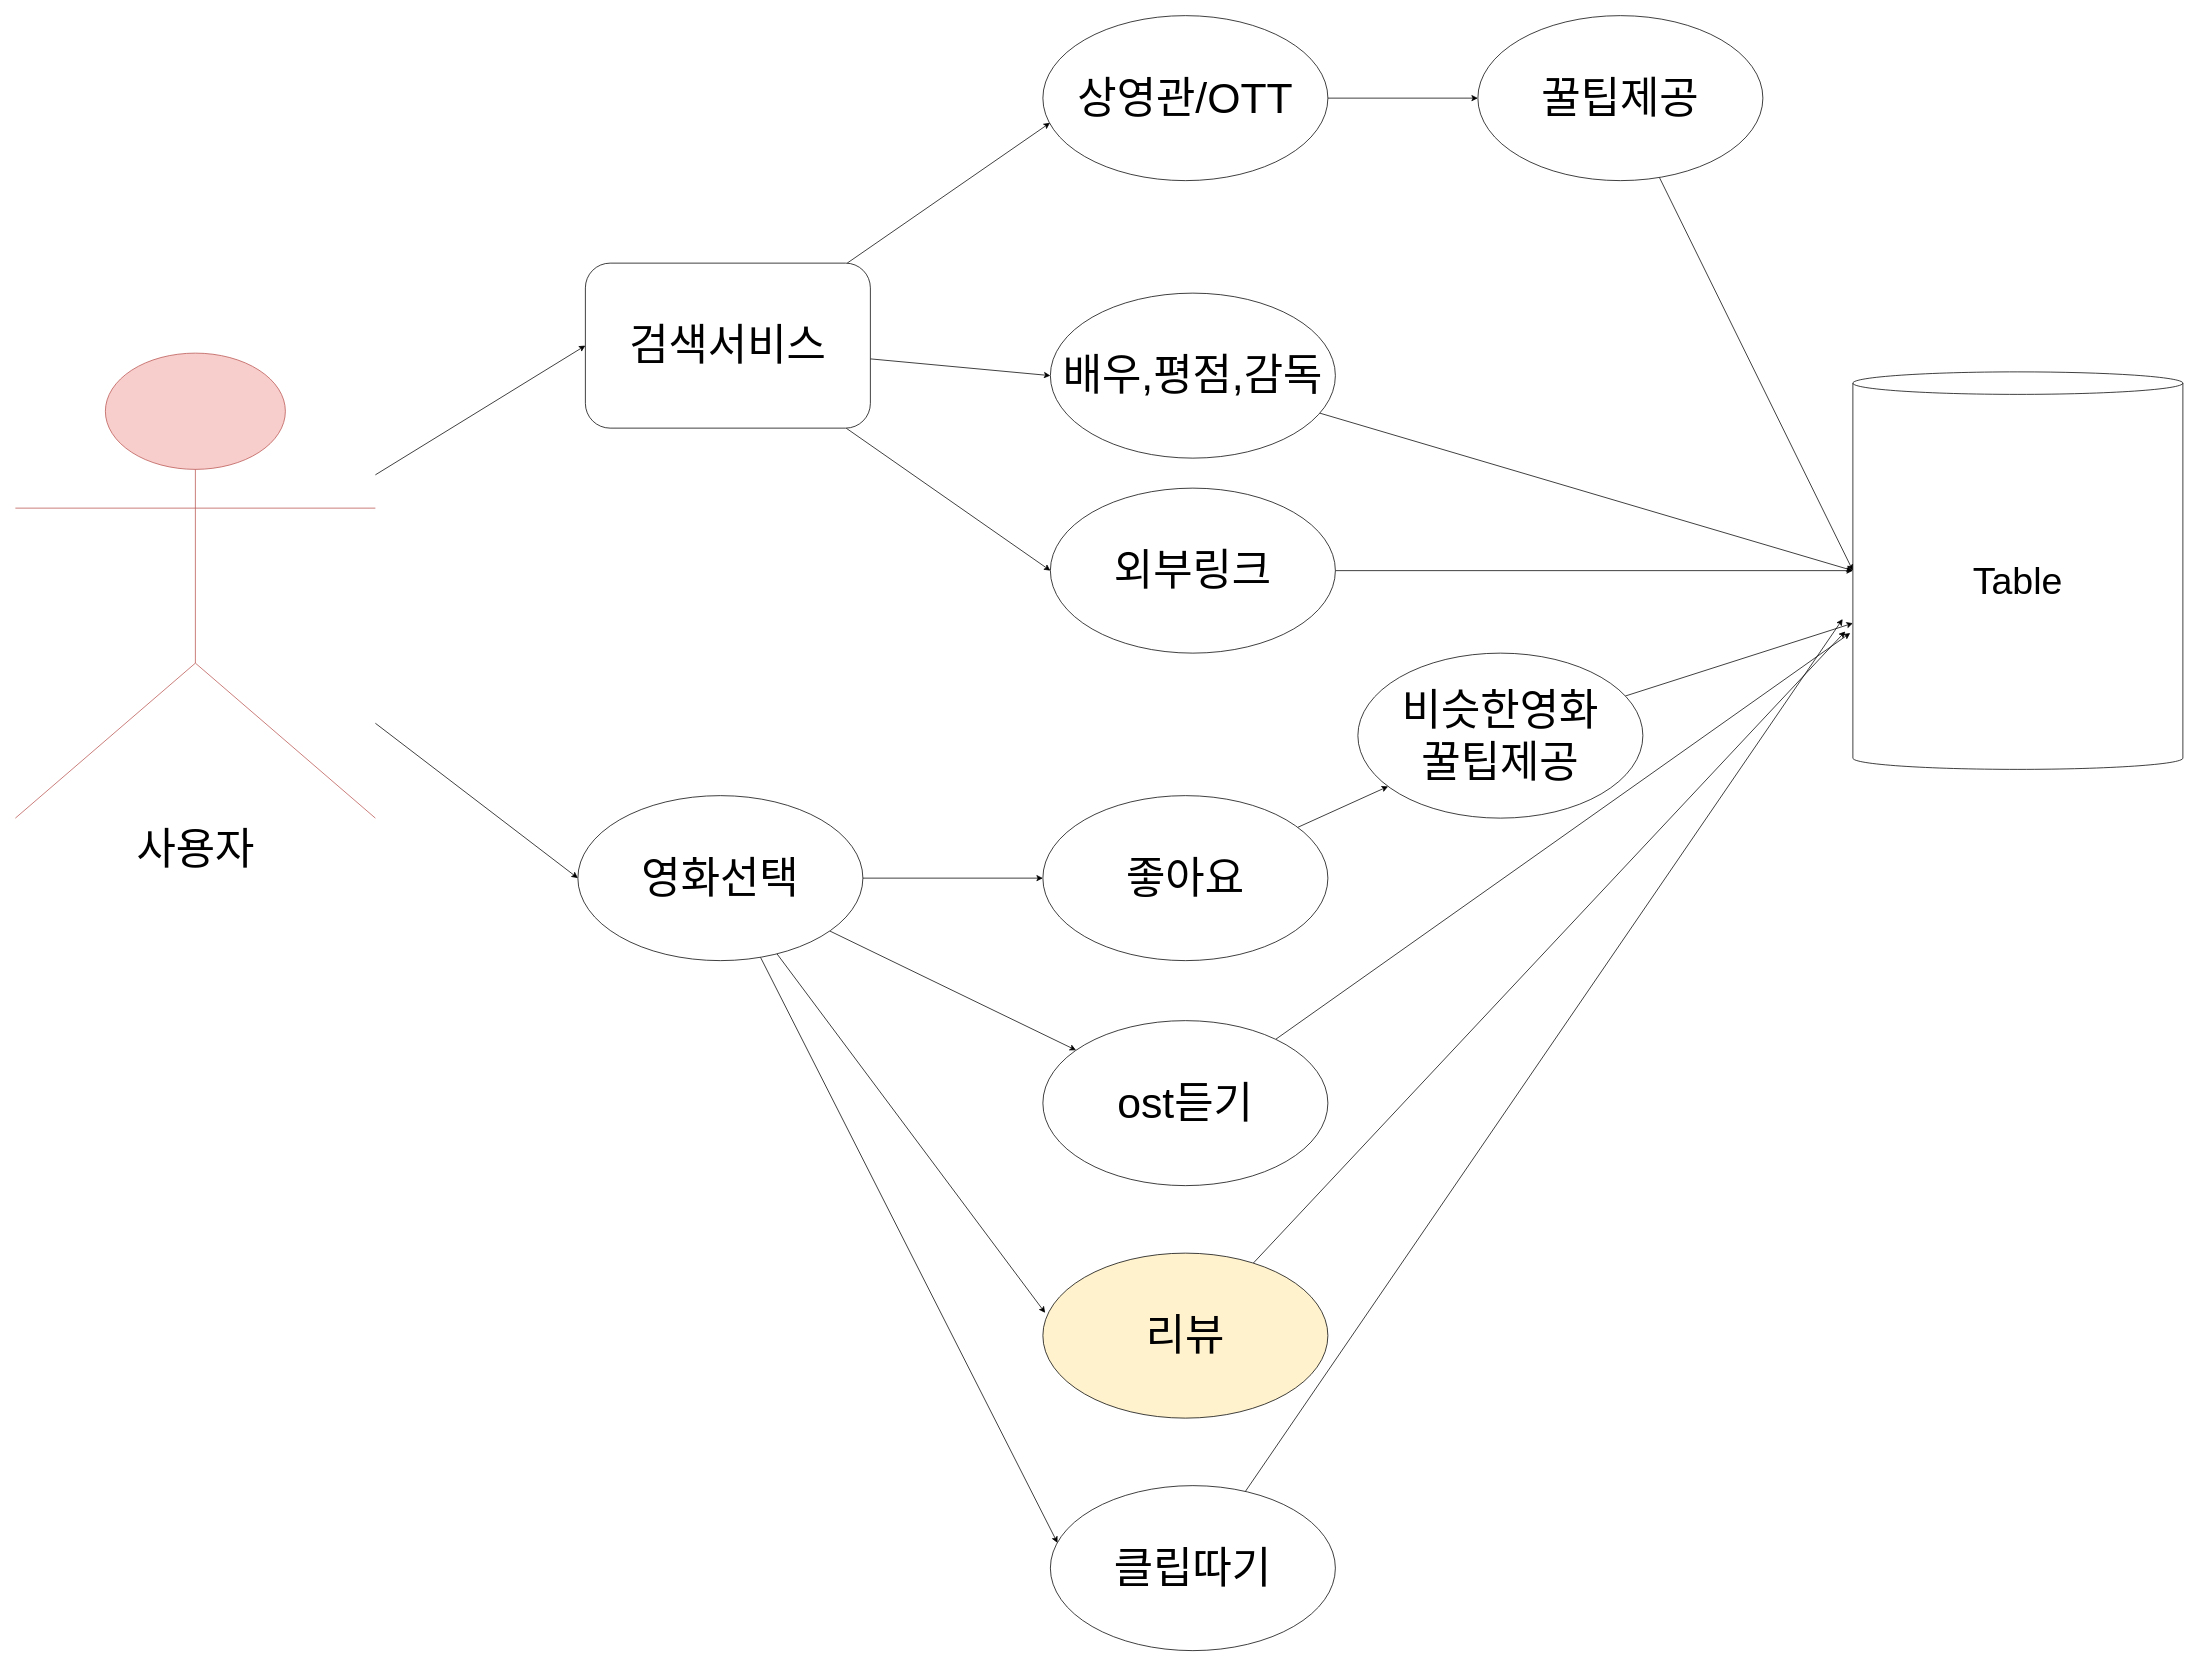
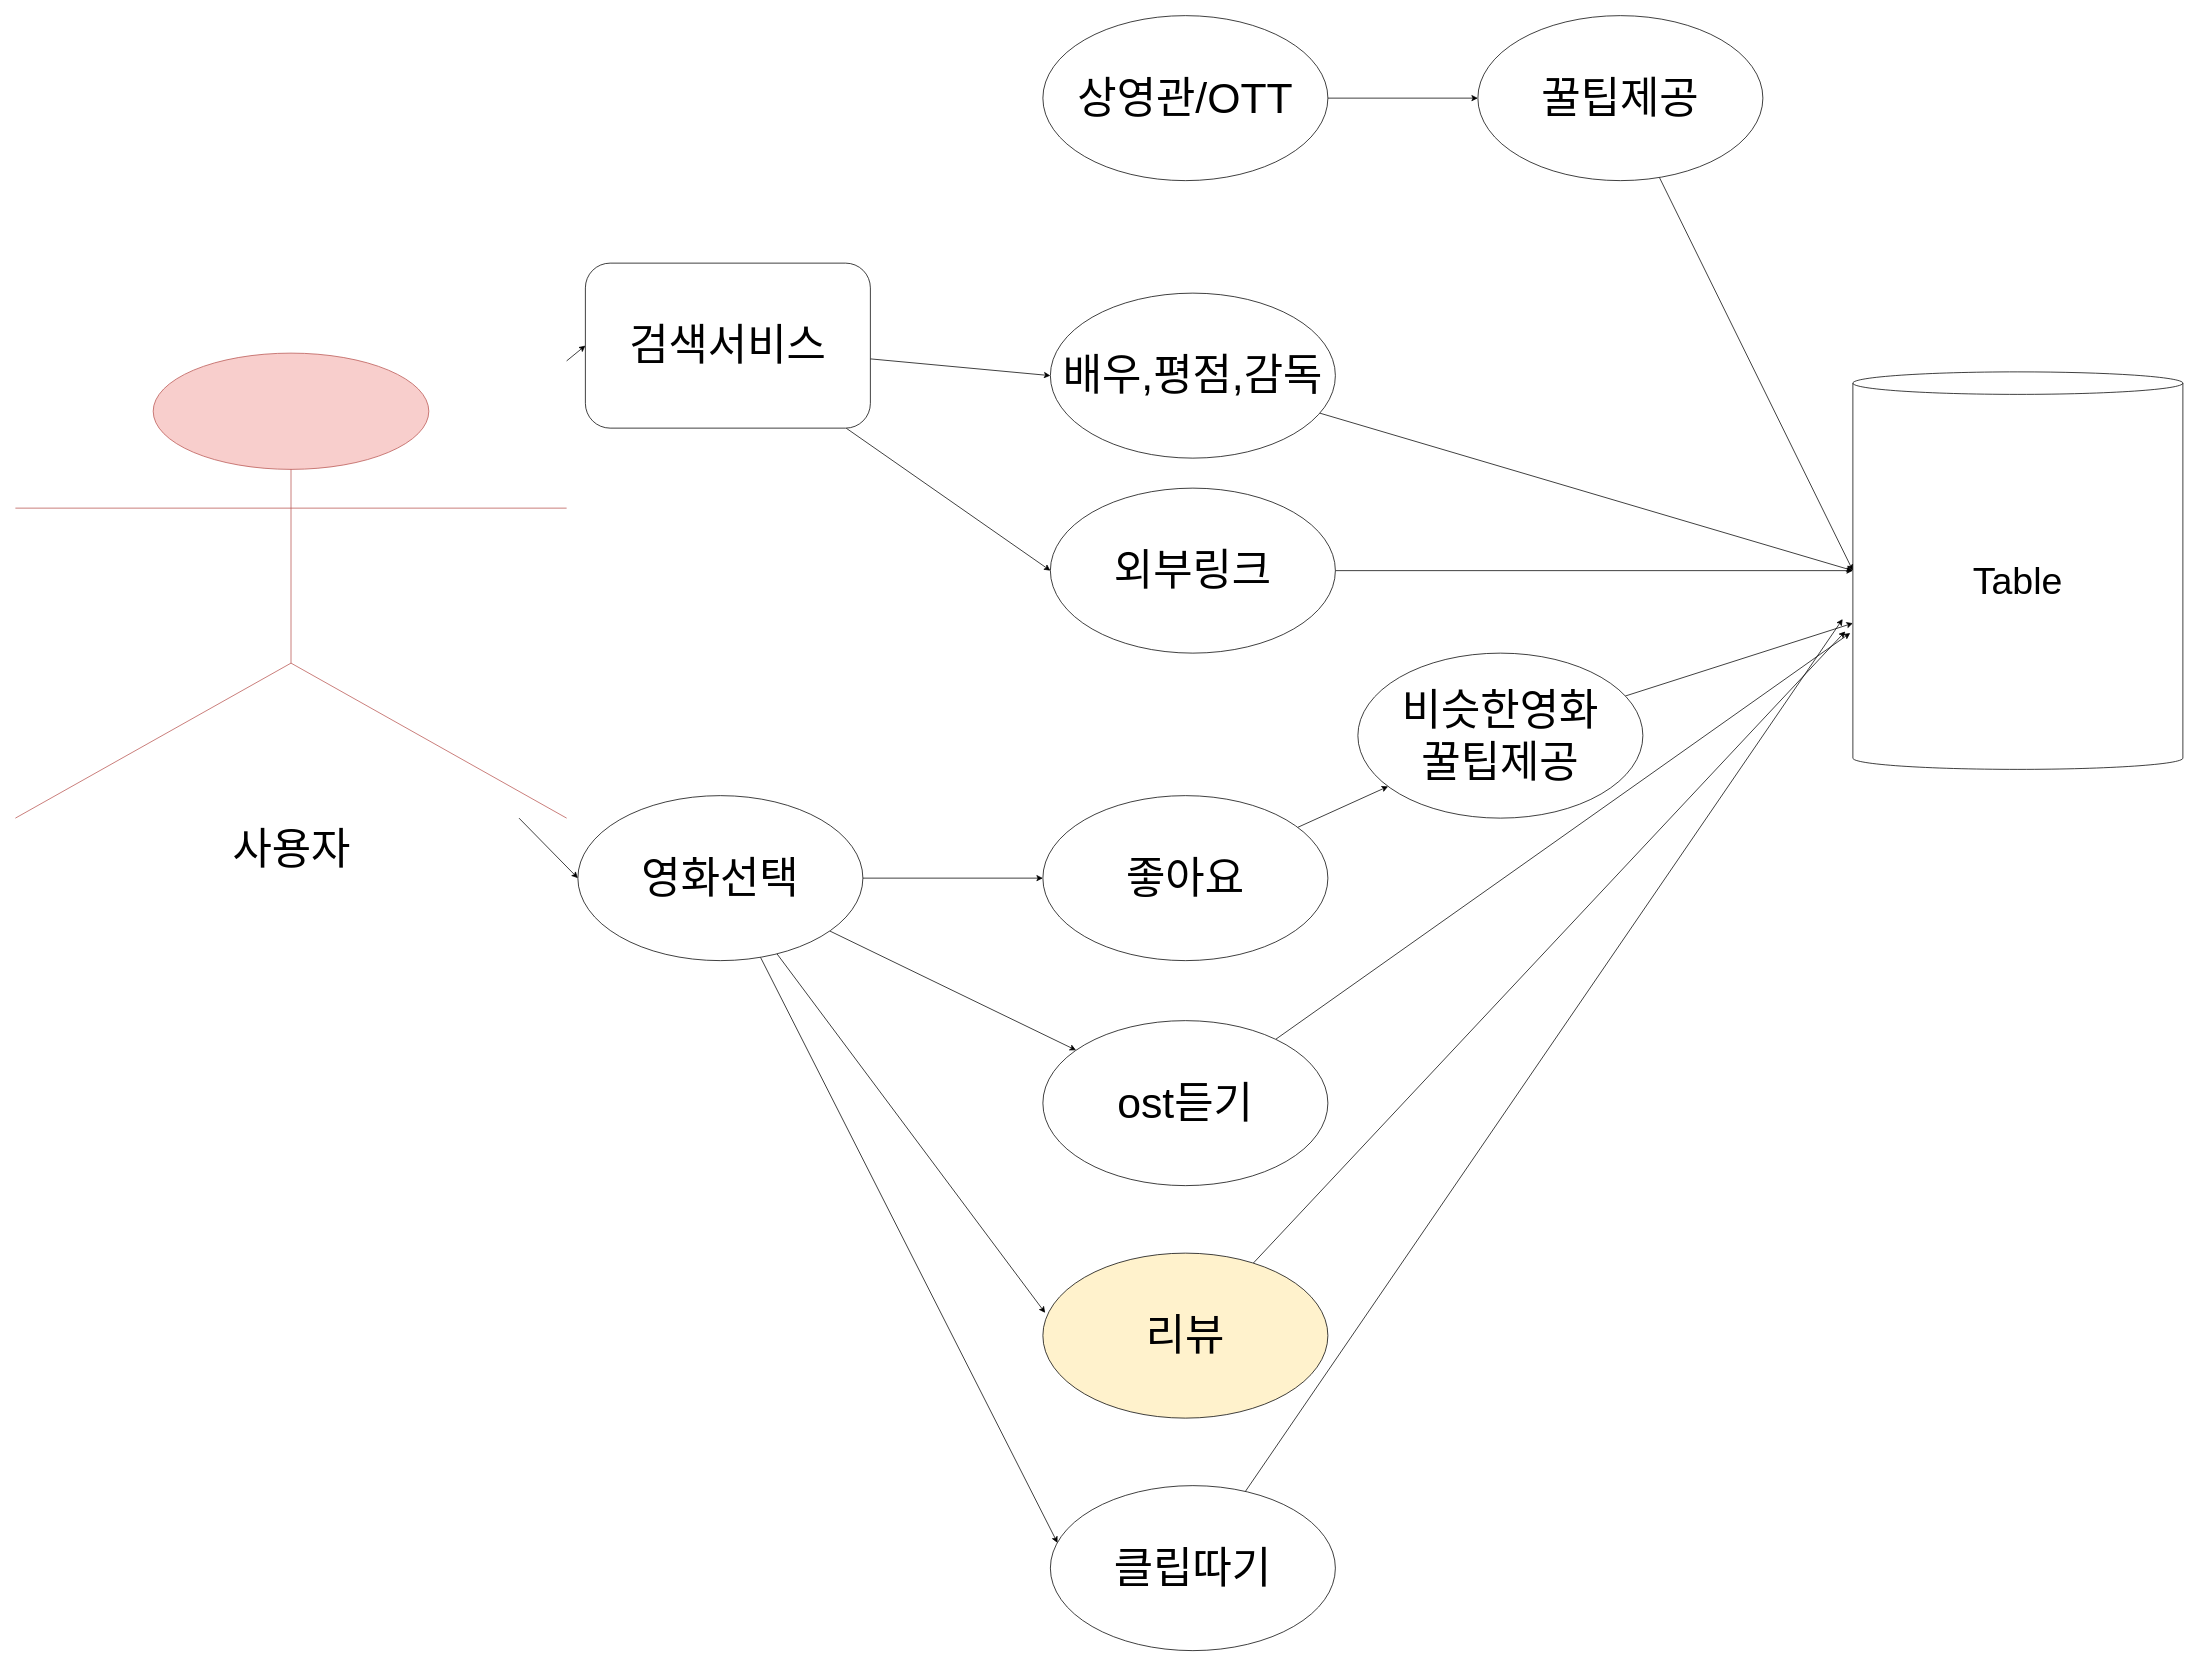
edge "검색서비스" -> "상영관/OTT": removed
node "사용자": size 360x465 -> 551x465
